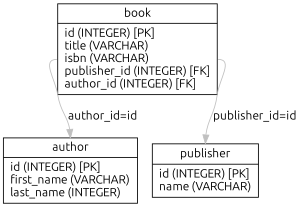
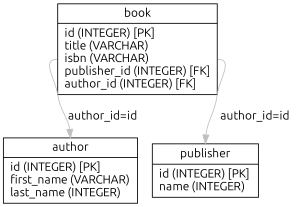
edge "book" -> "publisher": label "publisher_id=id " -> "author_id=id "
node "publisher": text "name (VARCHAR)" -> "name (INTEGER)"
